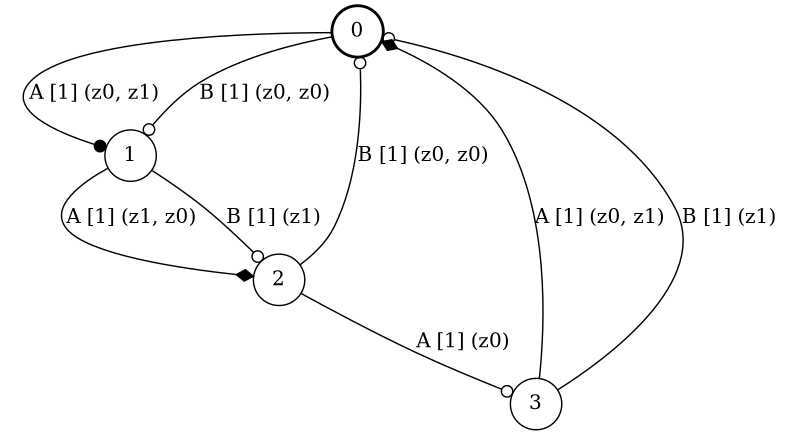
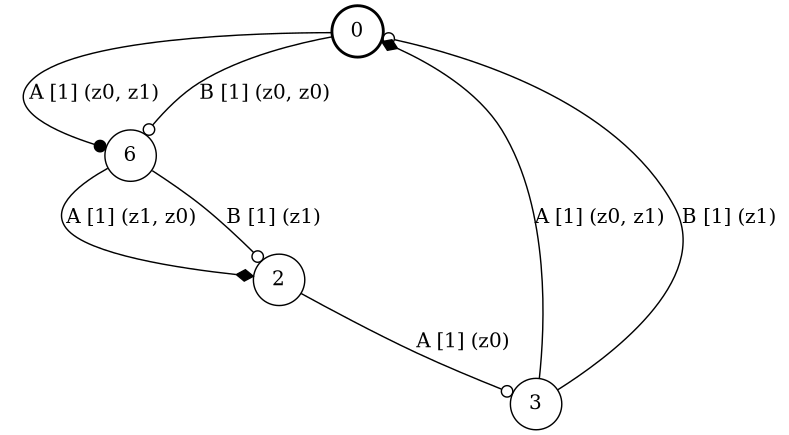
node "1": label "1" -> "6"
edge "2" -> "0": removed, label "B [1] (z0, z0)"
